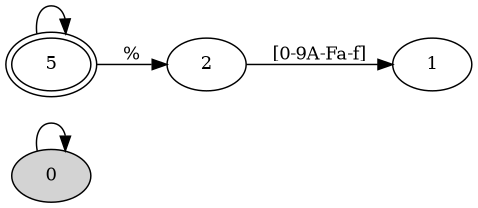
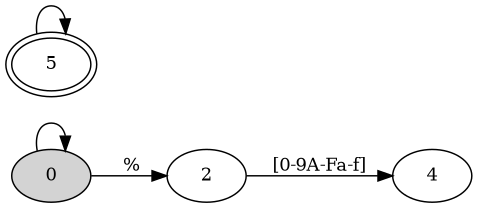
edge "5" -> "2": now "0" -> "2"
node "1": label "1" -> "4"
